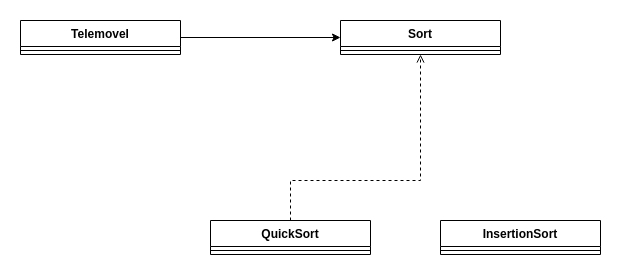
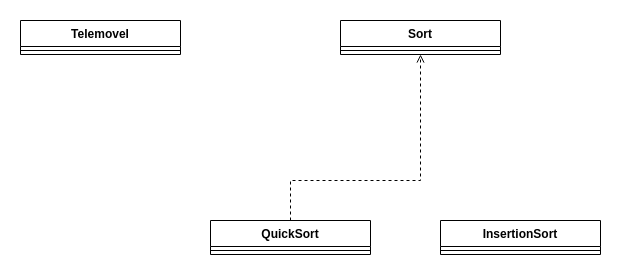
edge "Telemovel" -> "Sort": removed
